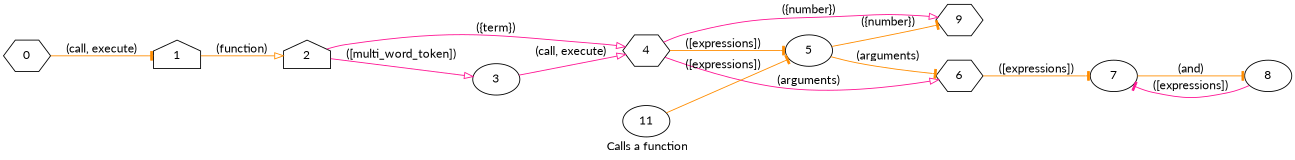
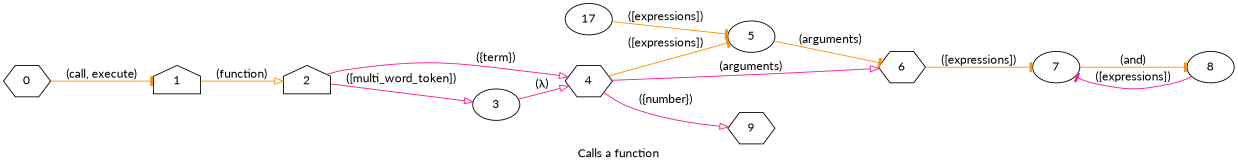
edge "5" -> "9": removed, label "({number})"
edge "3" -> "4": label "(call, execute)" -> "(λ)"
node "11": label "11" -> "17"
